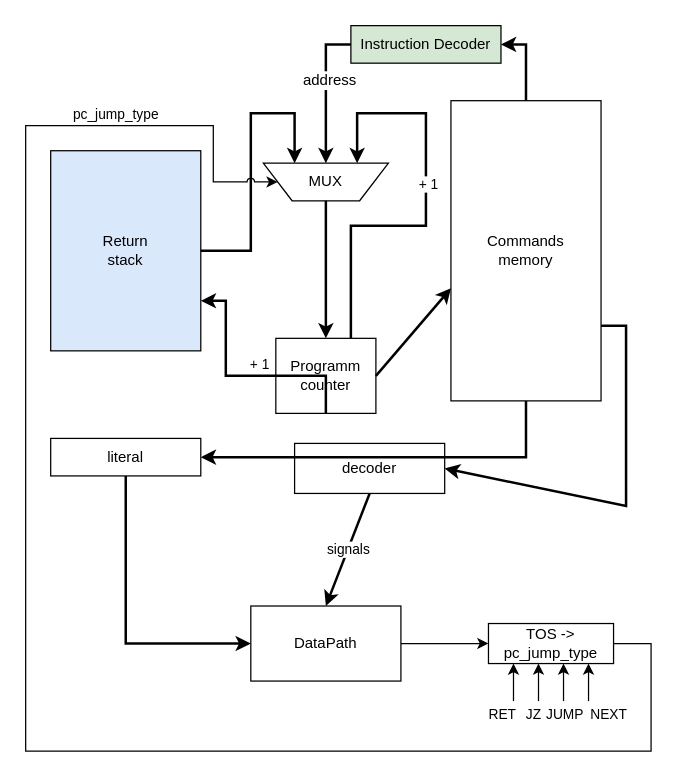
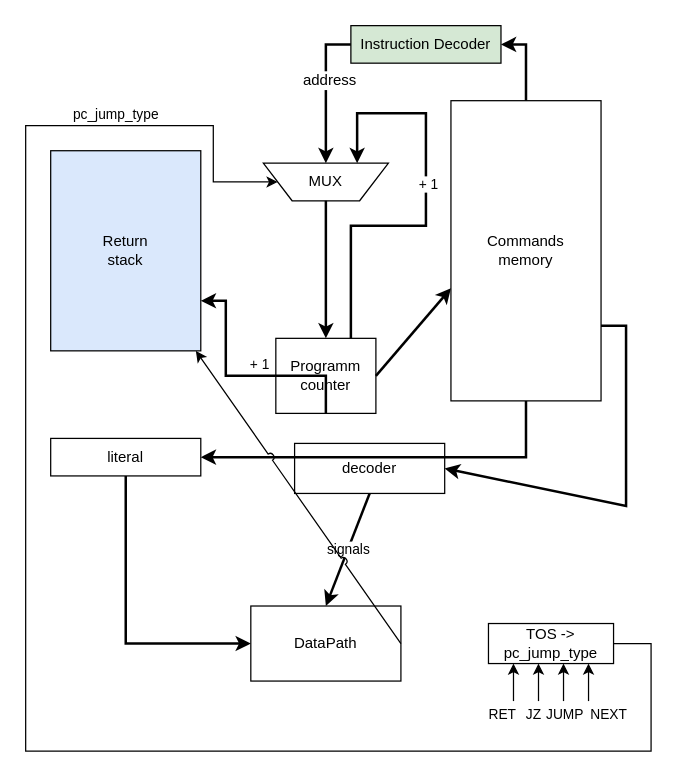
edge "Return stack" -> "MUX": removed
edge "DataPath" -> "TOS -> pc_jump_type": now "DataPath" -> "Return stack"
